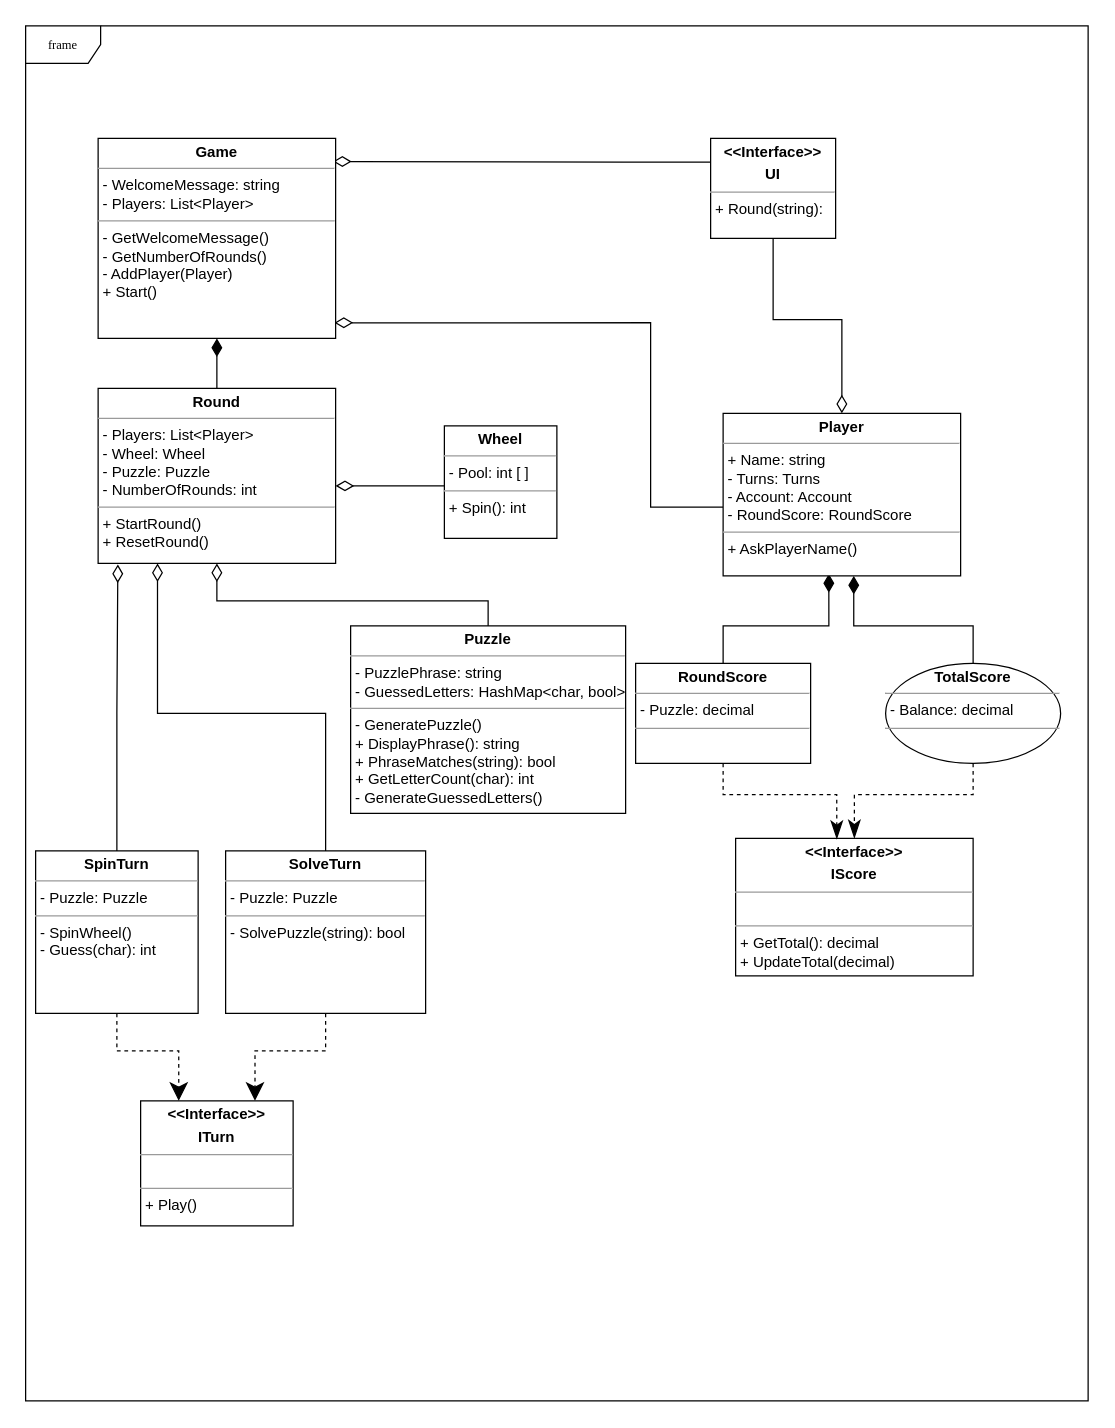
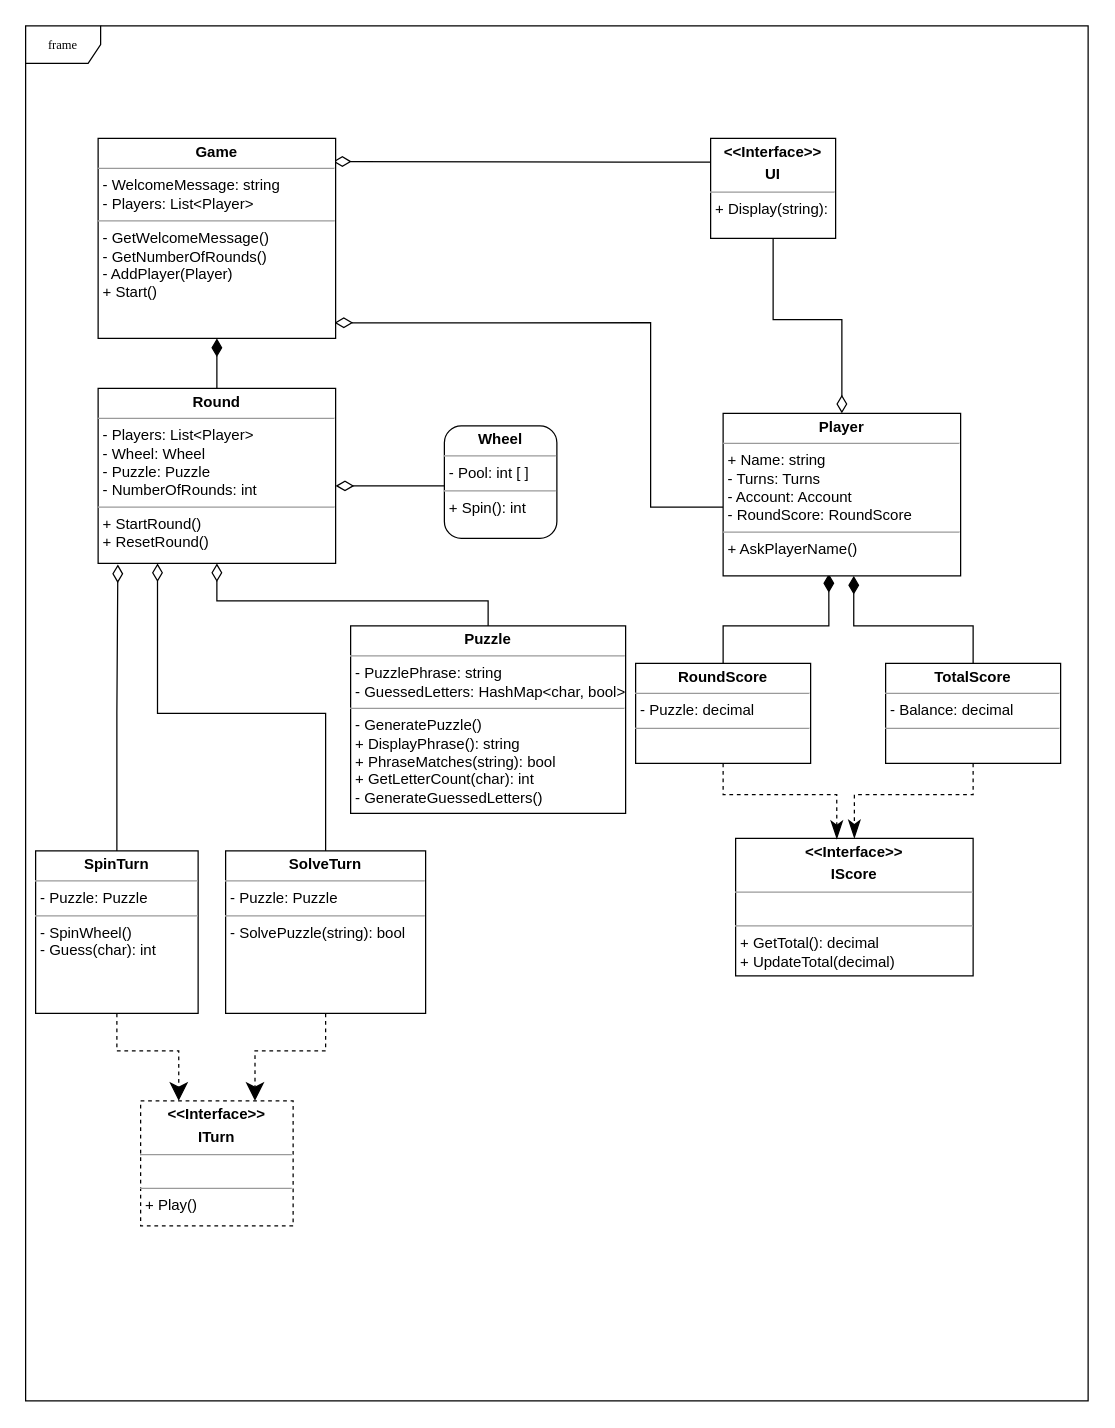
node "<<Interface>> UI + Round(string):": label "<<Interface>> UI + Round(string):" -> "<<Interface>> UI + Display(string):"
node "Wheel - Pool: int [ ] + Spin(): int": shape rectangle -> rounded rectangle
node "TotalScore - Balance: decimal": shape ellipse -> rectangle
node "<<Interface>> ITurn + Play()": style solid -> dashed
